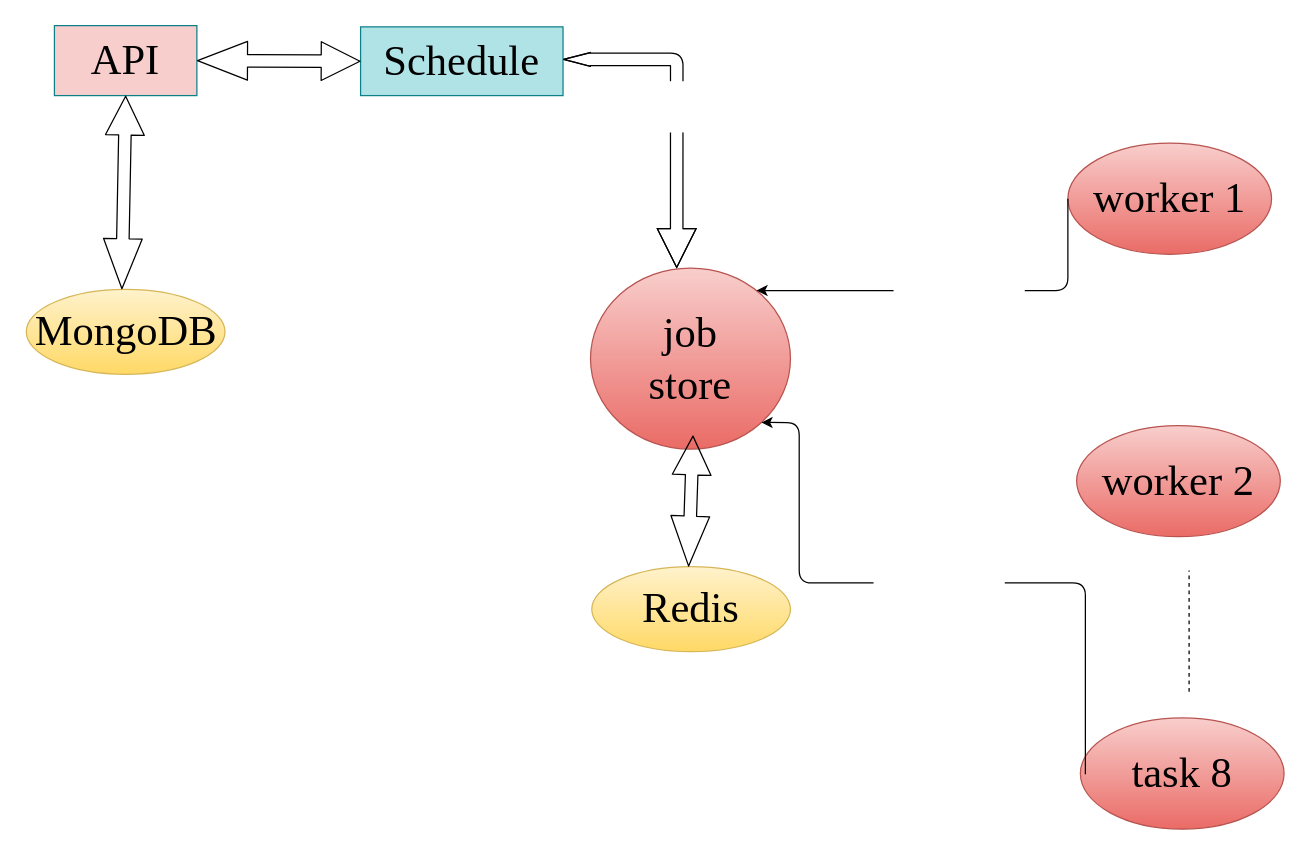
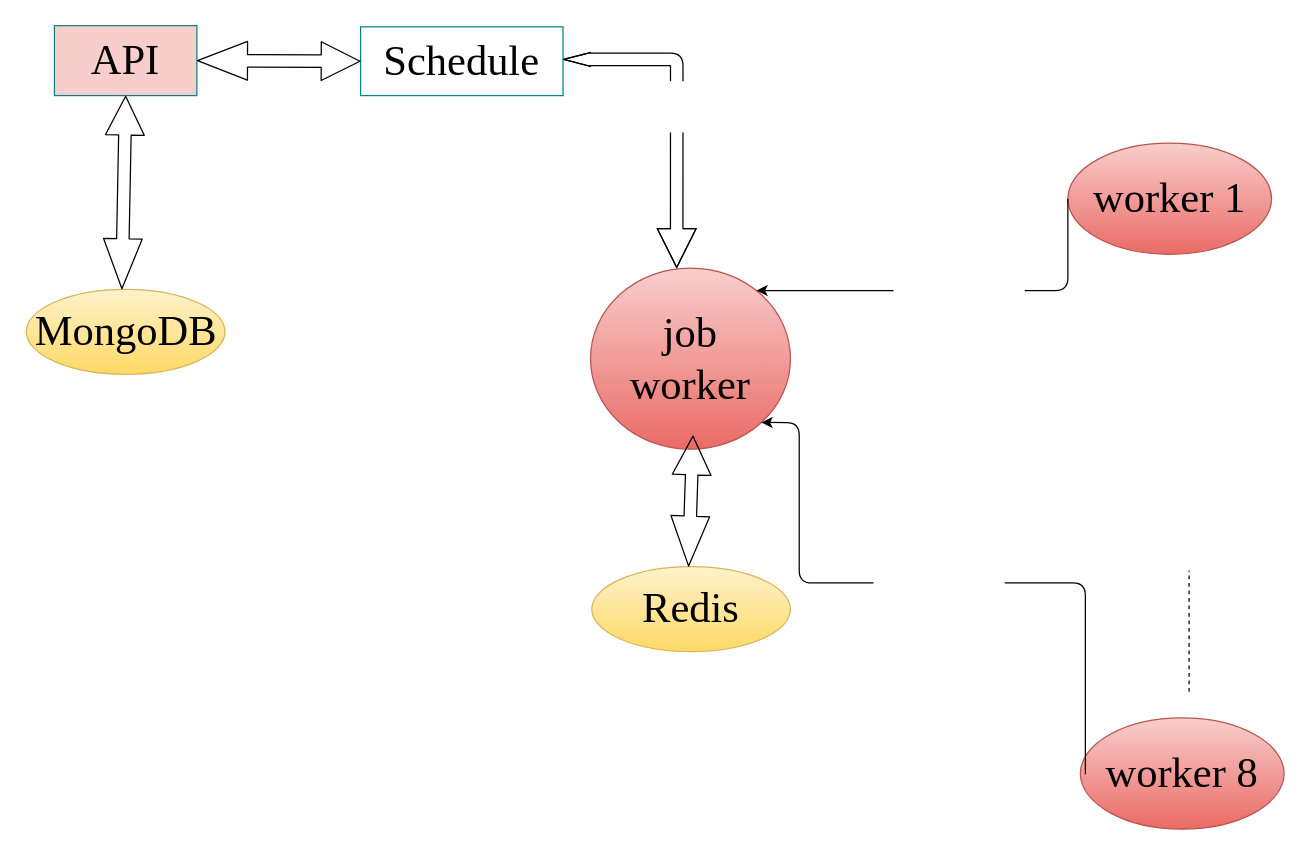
node "Schedule": fillcolor #b0e3e6 -> #ffffff
node "jobstore": label "jobstore" -> "jobworker"
node "worker 2": removed
node "task 8": label "task 8" -> "worker 8"
